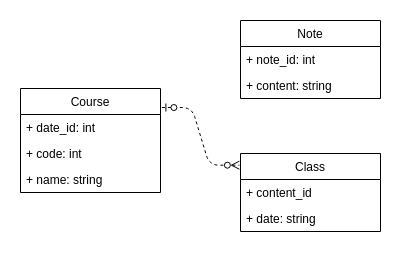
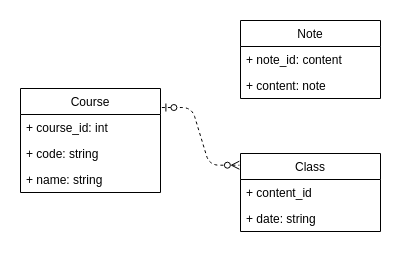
node "+ note_id: int": label "+ note_id: int" -> "+ note_id: content"
node "+ content: string": label "+ content: string" -> "+ content: note"
node "+ date_id: int": label "+ date_id: int" -> "+ course_id: int"
node "+ code: int": label "+ code: int" -> "+ code: string"
